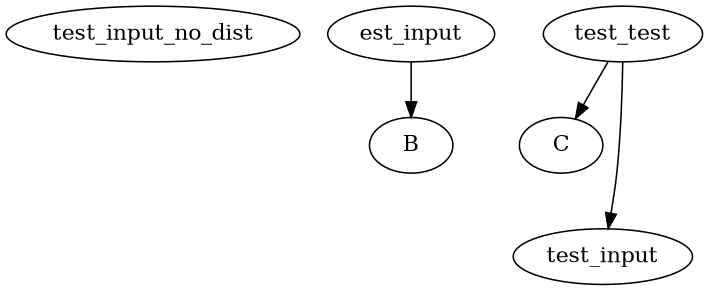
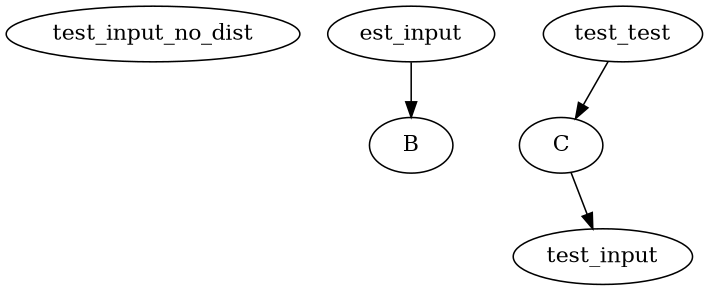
edge "test_test" -> "test_input": now "C" -> "test_input"
